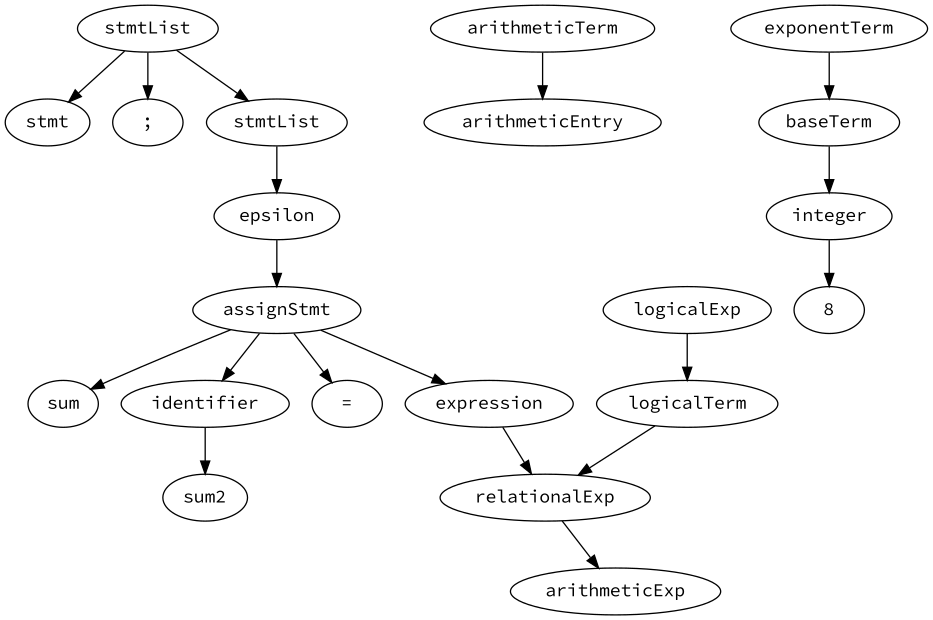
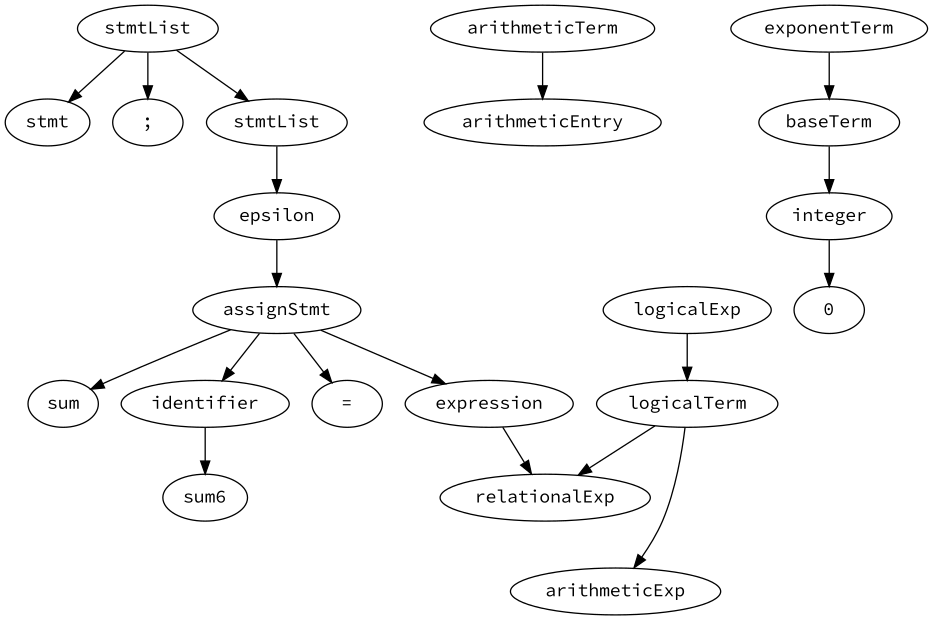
node "8": label "8" -> "0"
node "sum2": label "sum2" -> "sum6"
edge "relationalExp" -> "arithmeticExp": now "logicalTerm" -> "arithmeticExp"
